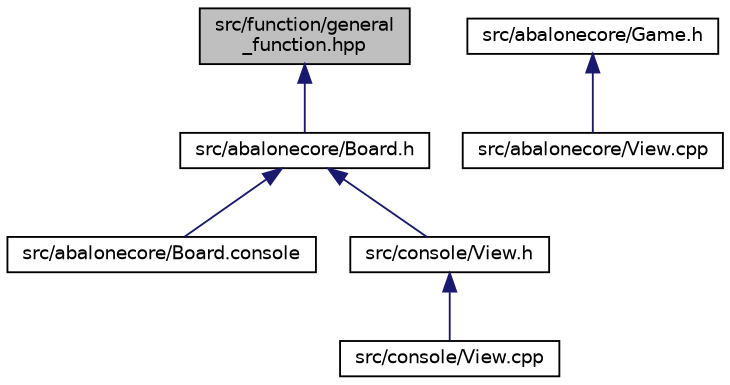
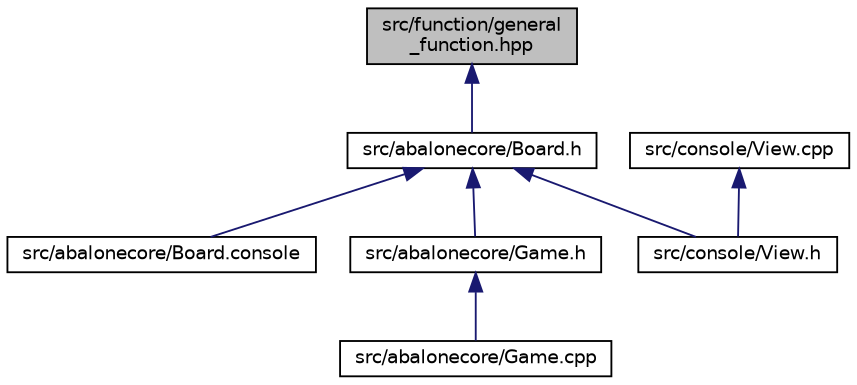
node "src/abalonecore/View.cpp": label "src/abalonecore/View.cpp" -> "src/abalonecore/Game.cpp"
edge "src/abalonecore/Game.h" -> "src/abalonecore/Board.h": added
edge "src/console/View.cpp" -> "src/console/View.h": reversed
